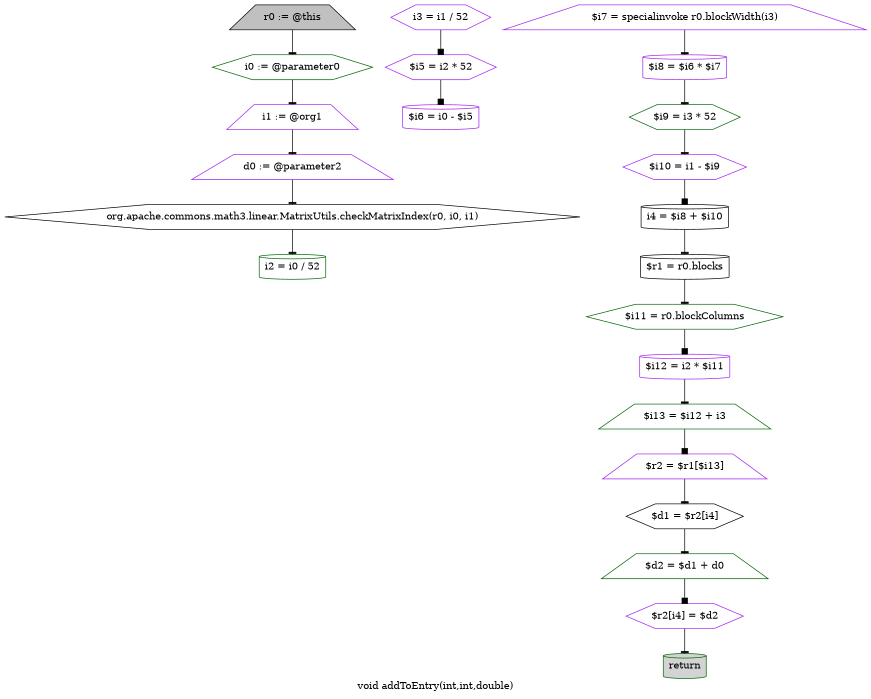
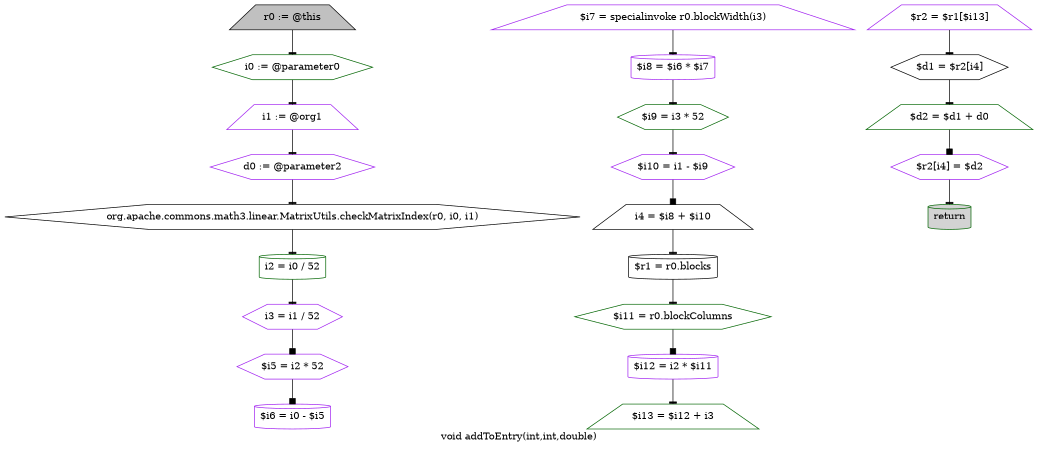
node "d0 := @parameter2": shape trapezium -> hexagon
node "i4 = $i8 + $i10": shape cylinder -> trapezium
edge "i2 = i0 / 52" -> "i3 = i1 / 52": added
edge "$i13 = $i12 + i3" -> "$r2 = $r1[$i13]": removed
